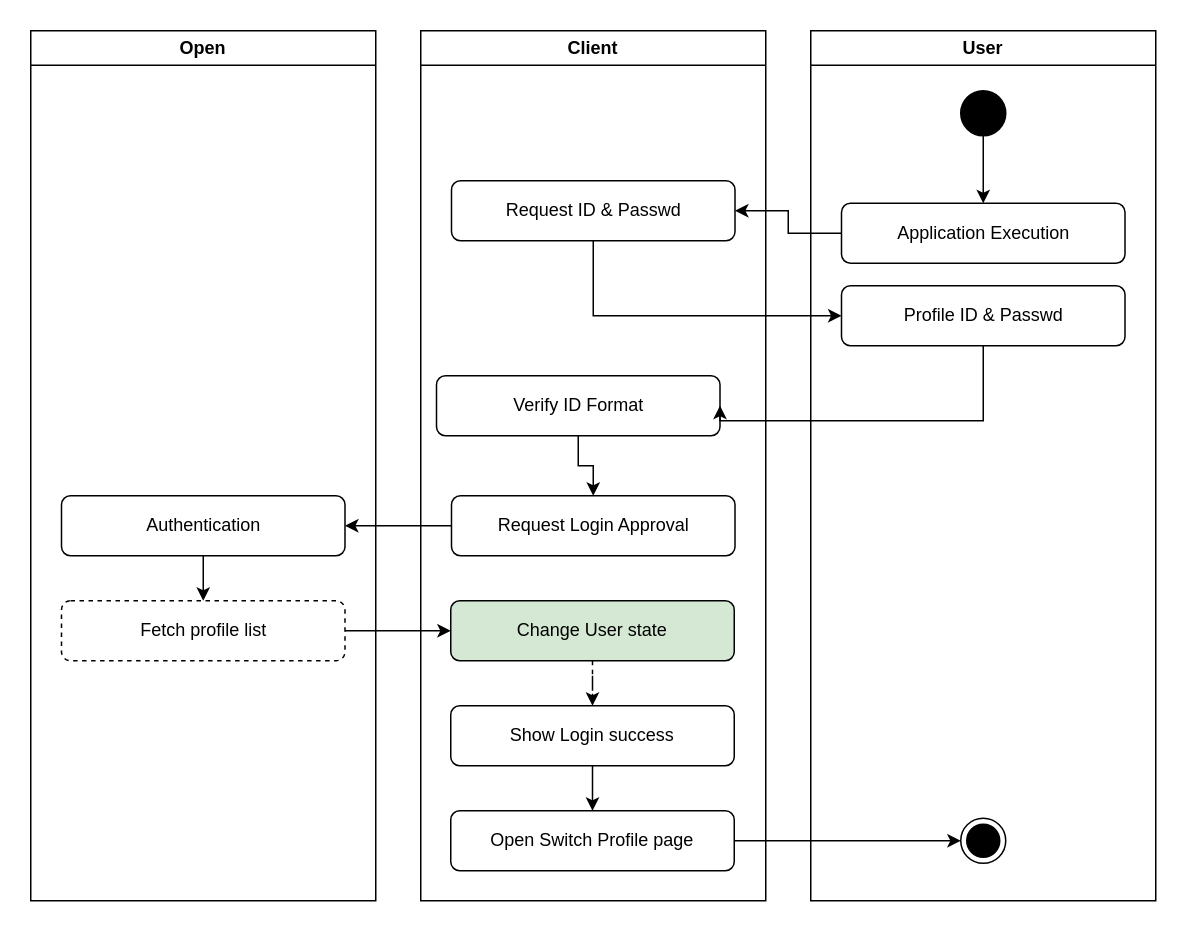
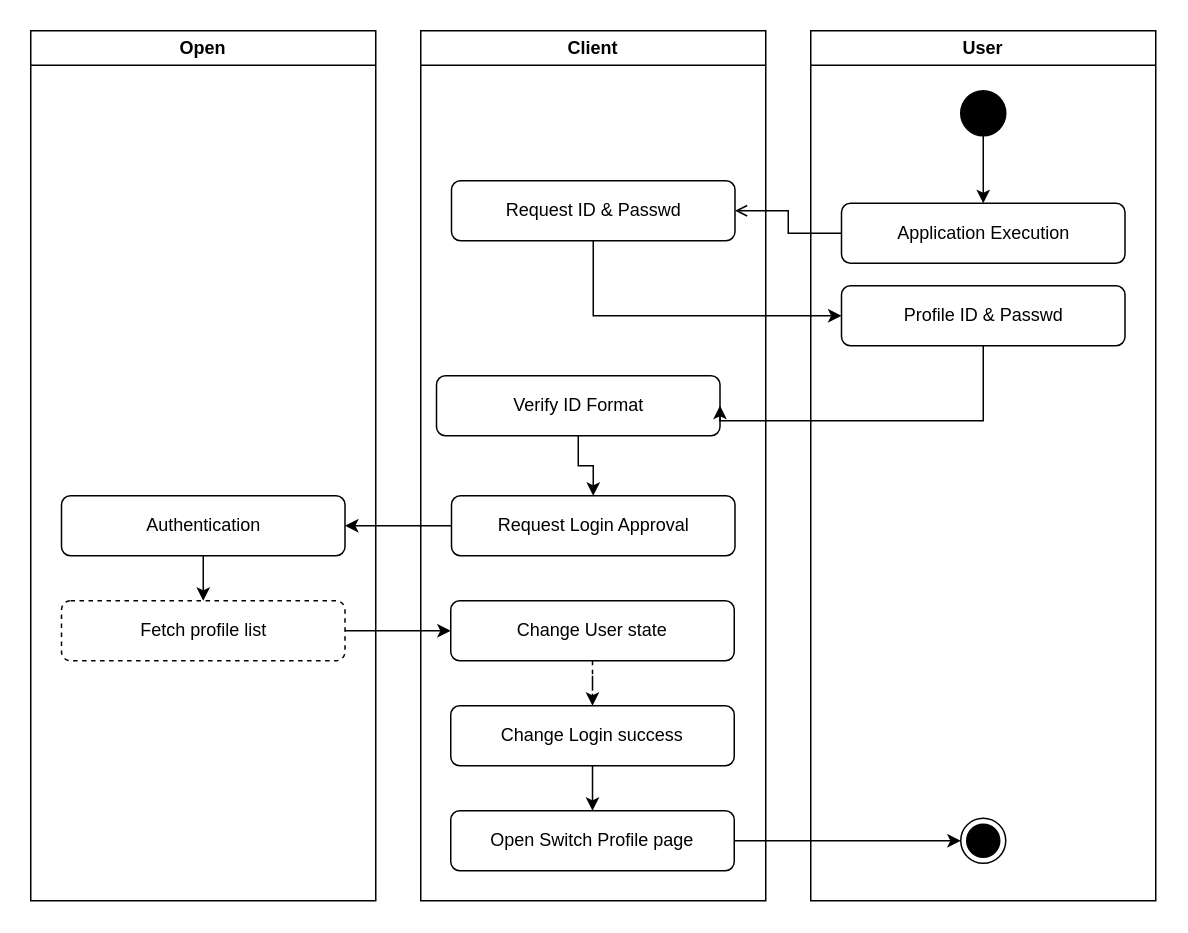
edge "Application Execution" -> "Request ID & Passwd": arrowhead classic -> open
node "Change User state": fillcolor #d5e8d4 -> #ffffff
node "Show Login success": label "Show Login success" -> "Change Login success"
